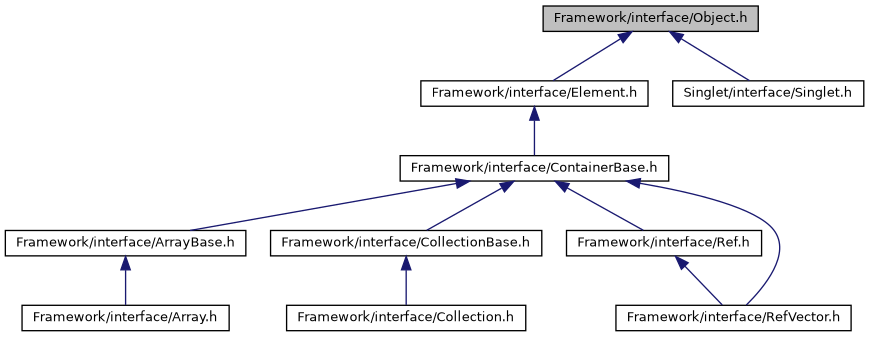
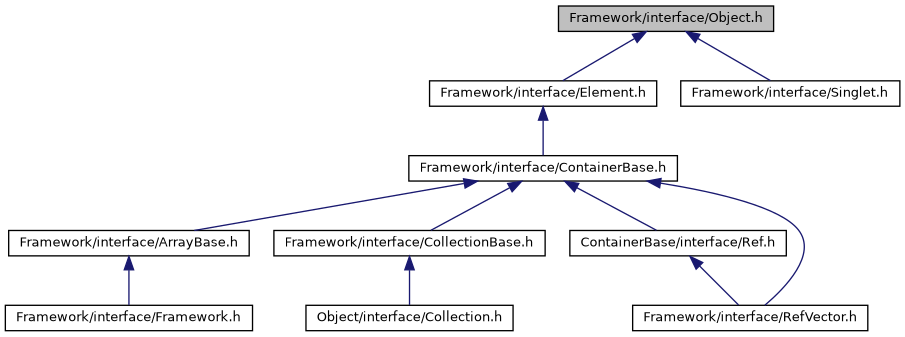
node "Singlet/interface/Singlet.h": label "Singlet/interface/Singlet.h" -> "Framework/interface/Singlet.h"
node "Framework/interface/Ref.h": label "Framework/interface/Ref.h" -> "ContainerBase/interface/Ref.h"
node "Framework/interface/Array.h": label "Framework/interface/Array.h" -> "Framework/interface/Framework.h"
node "Framework/interface/Collection.h": label "Framework/interface/Collection.h" -> "Object/interface/Collection.h"
